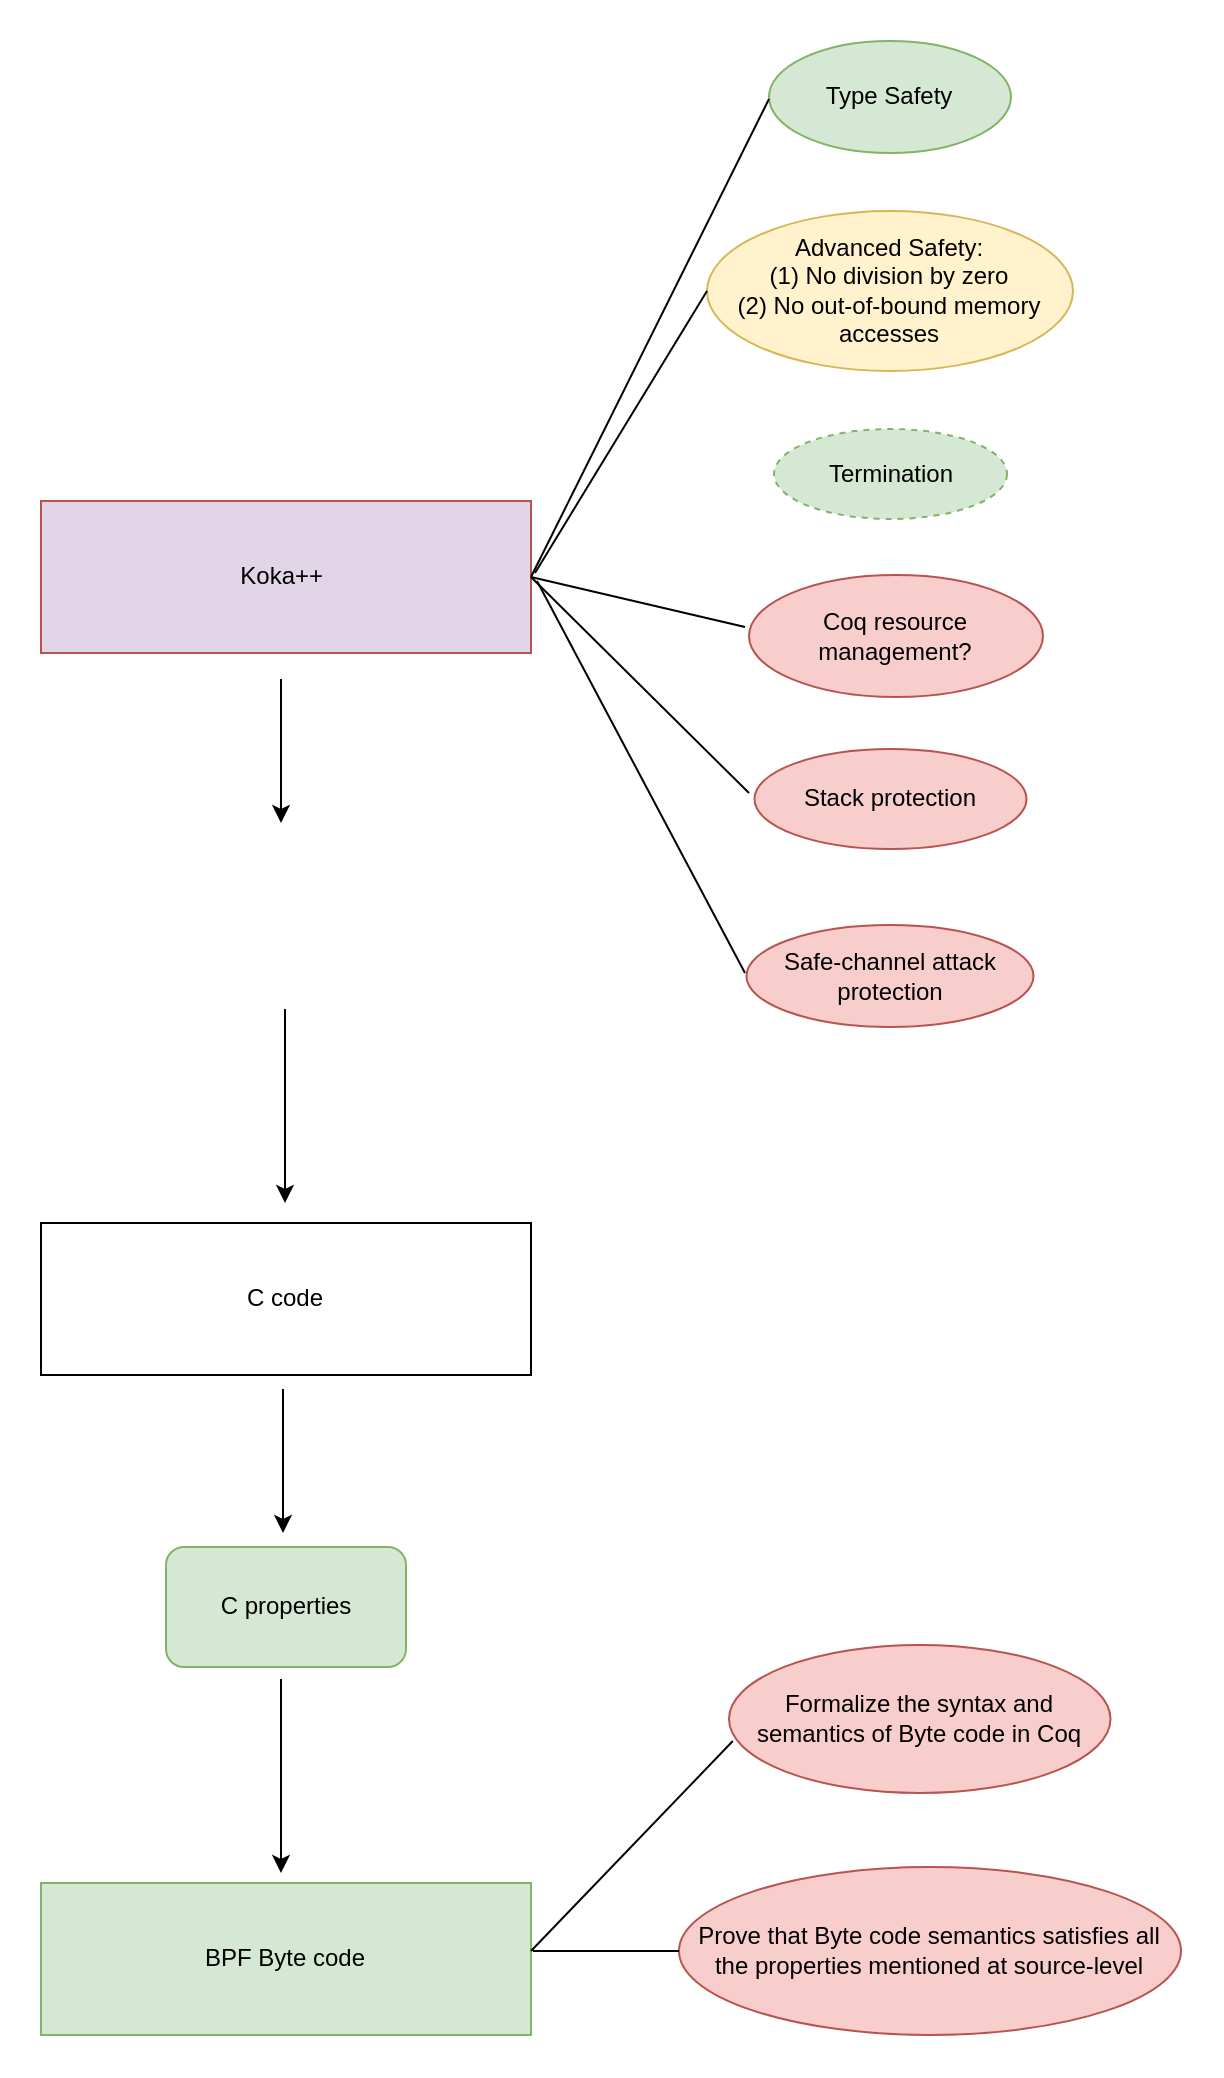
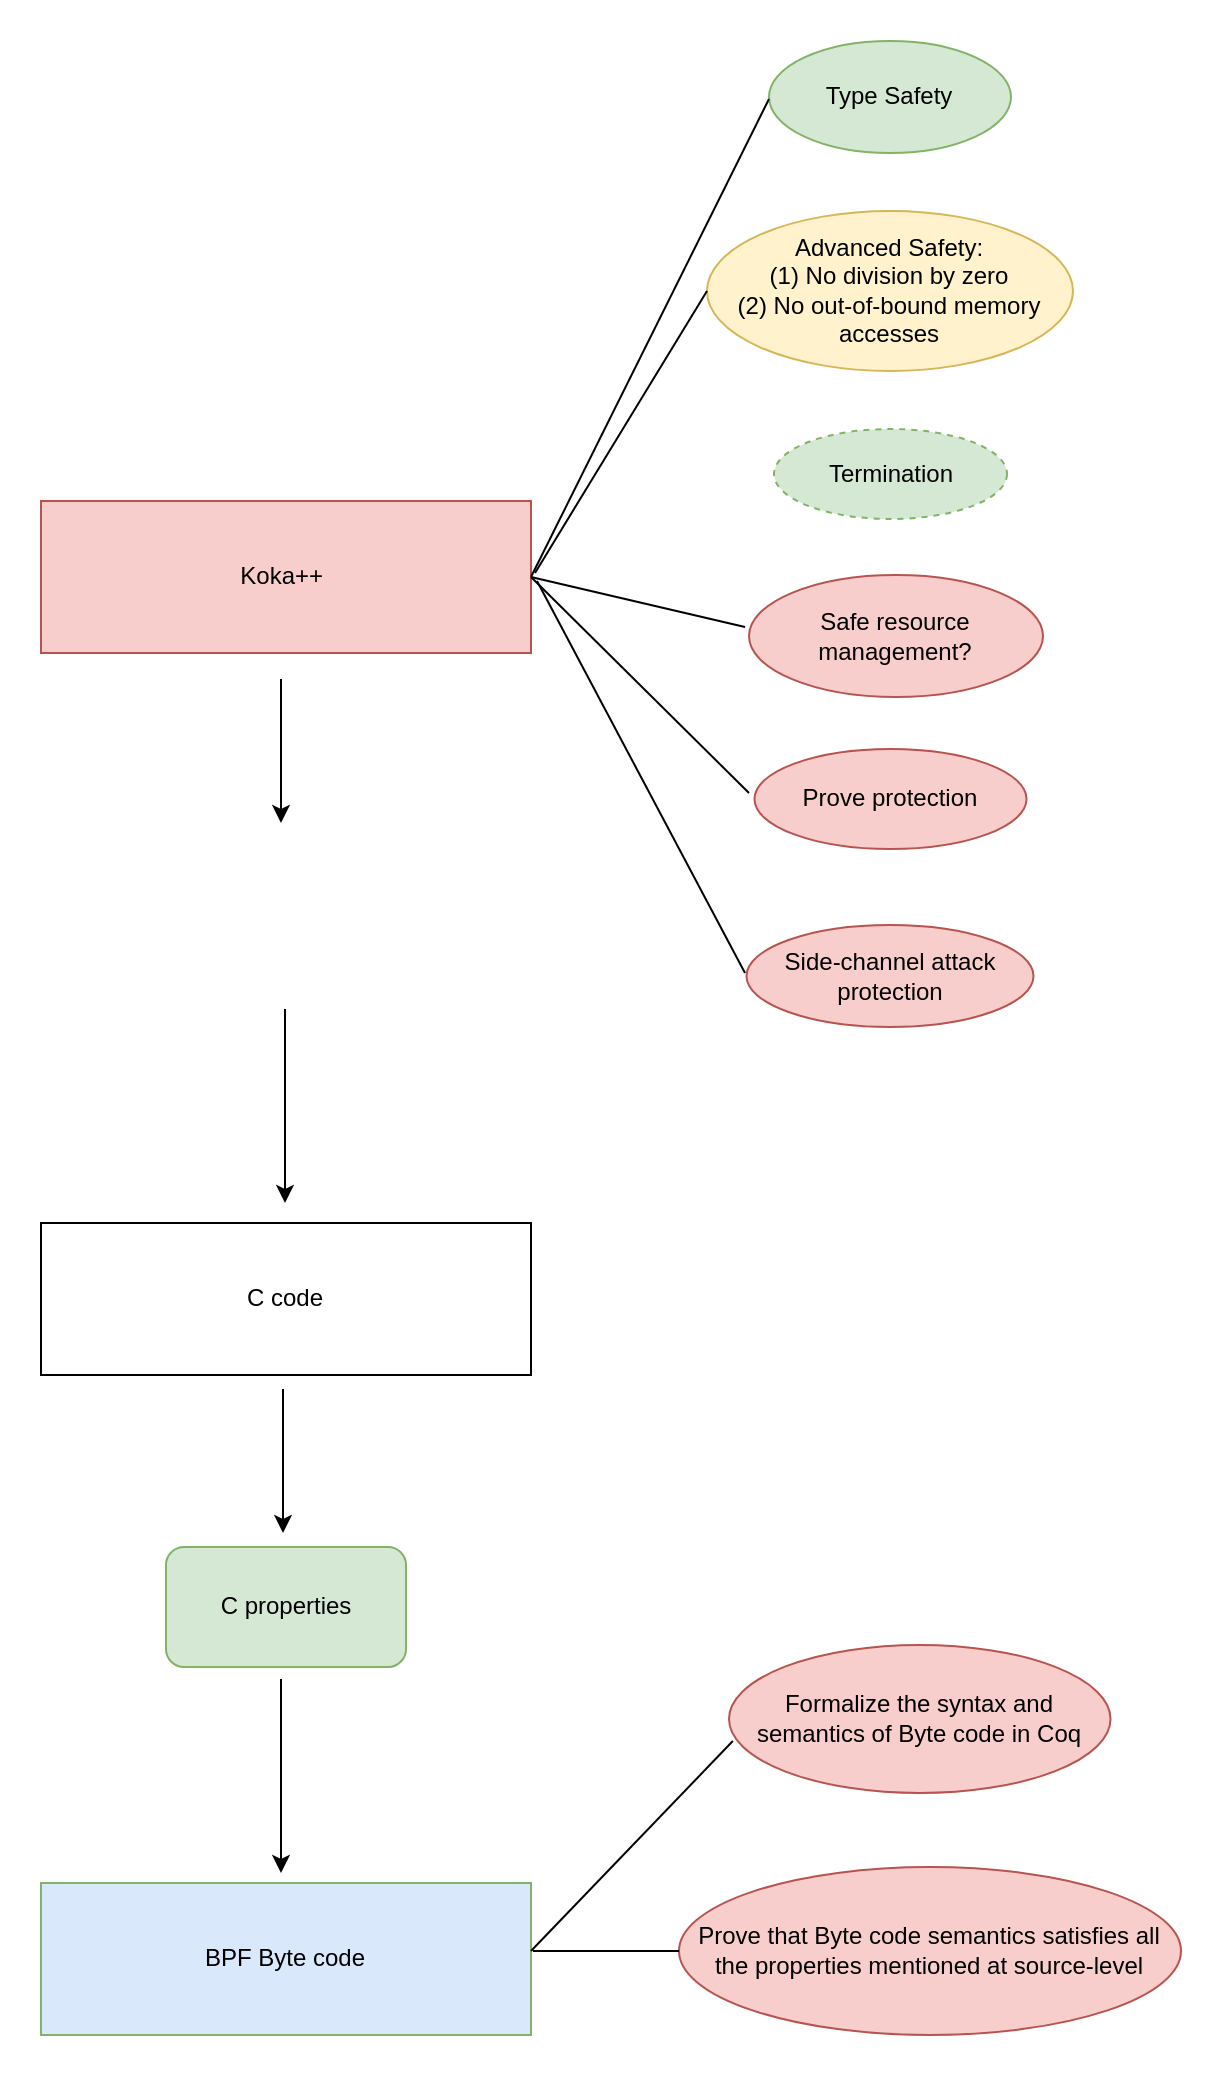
node "Koka++": fillcolor #e1d5e7 -> #f8cecc
node "Coq resource management?": label "Coq resource management?" -> "Safe resource management?"
node "Stack protection": label "Stack protection" -> "Prove protection"
node "Safe-channel attack protection": label "Safe-channel attack protection" -> "Side-channel attack protection"
node "BPF Byte code": fillcolor #d5e8d4 -> #dae8fc
